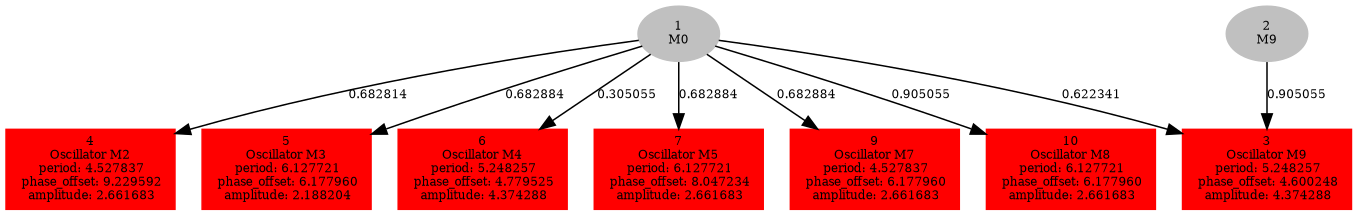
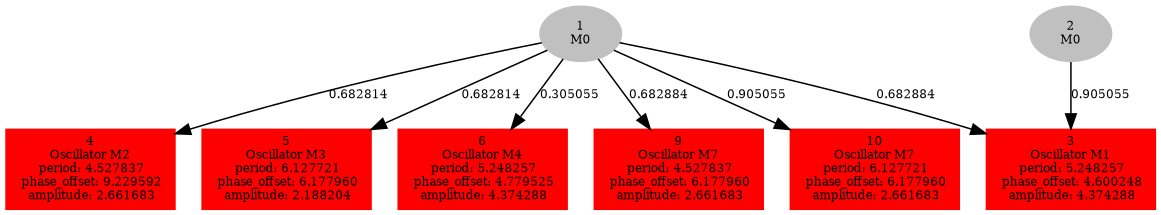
node "2": text "M9" -> "M0"
edge "1" -> "5": label "0.682884 " -> "0.682814 "
edge "1" -> "3": label "0.622341 " -> "0.682884 "
node "10": text "Oscillator M8" -> "Oscillator M7"
node "3": text "Oscillator M9" -> "Oscillator M1"
node "7": removed
